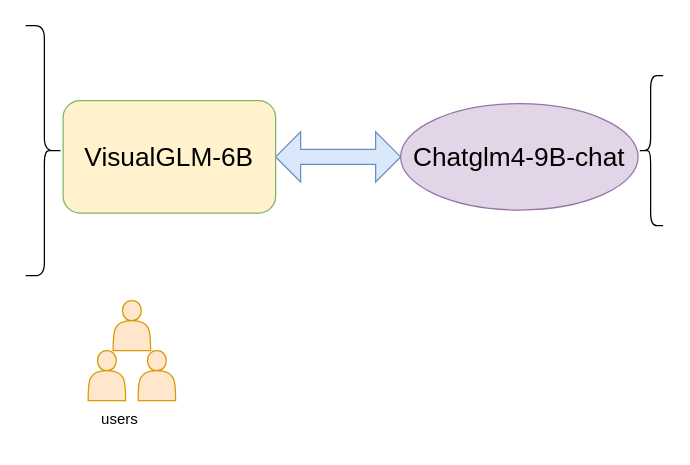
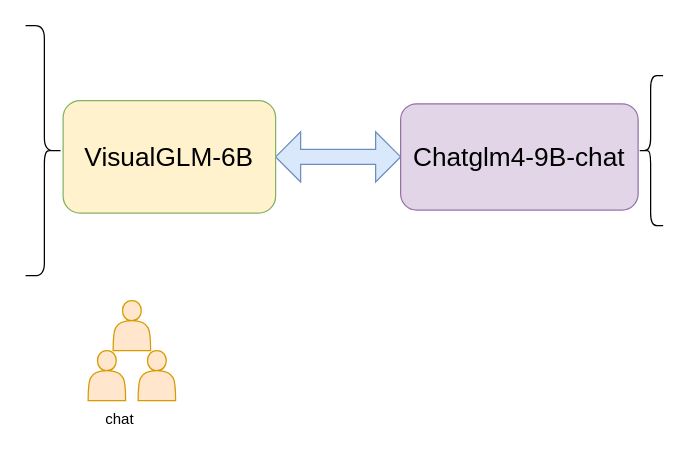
node "Chatglm4-9B-chat": shape ellipse -> rounded rectangle
node "users": label "users" -> "chat"
